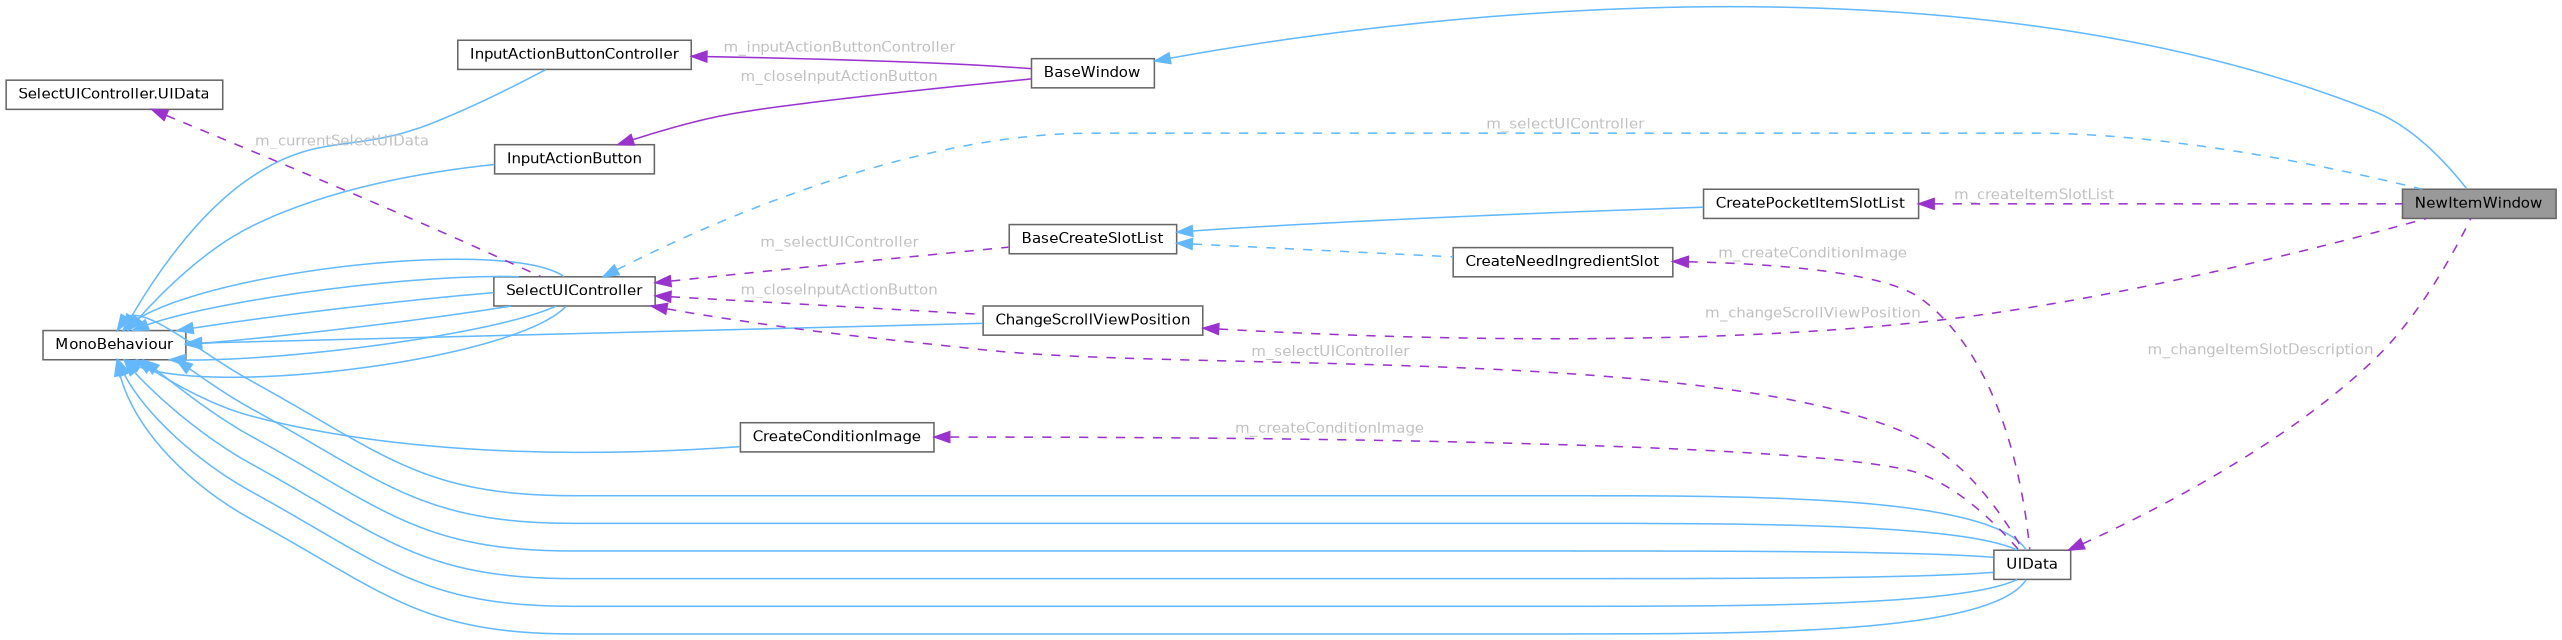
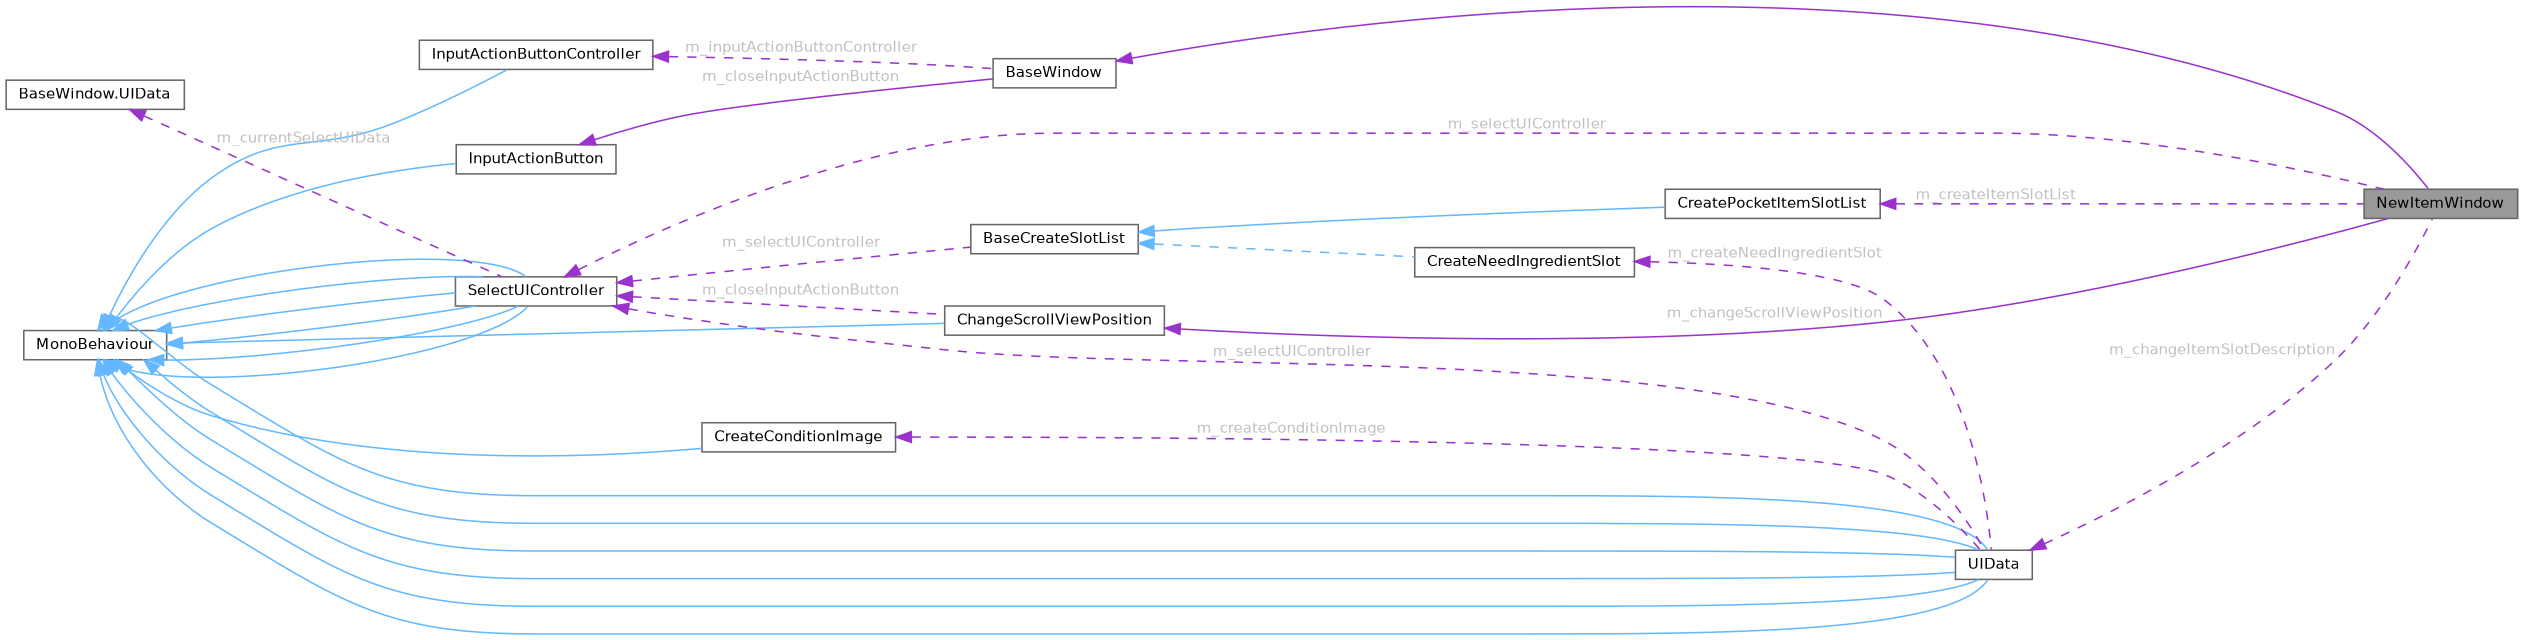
edge "NewItemWindow" -> "BaseWindow": color steelblue1 -> darkorchid3
edge "BaseWindow" -> "InputActionButtonController": style solid -> dashed
node "SelectUIController.UIData": label "SelectUIController.UIData" -> "BaseWindow.UIData"
edge "NewItemWindow" -> "SelectUIController": color steelblue1 -> darkorchid3
edge "UIData" -> "CreateNeedIngredientSlot": label " m_createConditionImage" -> " m_createNeedIngredientSlot"
edge "NewItemWindow" -> "ChangeScrollViewPosition": style dashed -> solid
